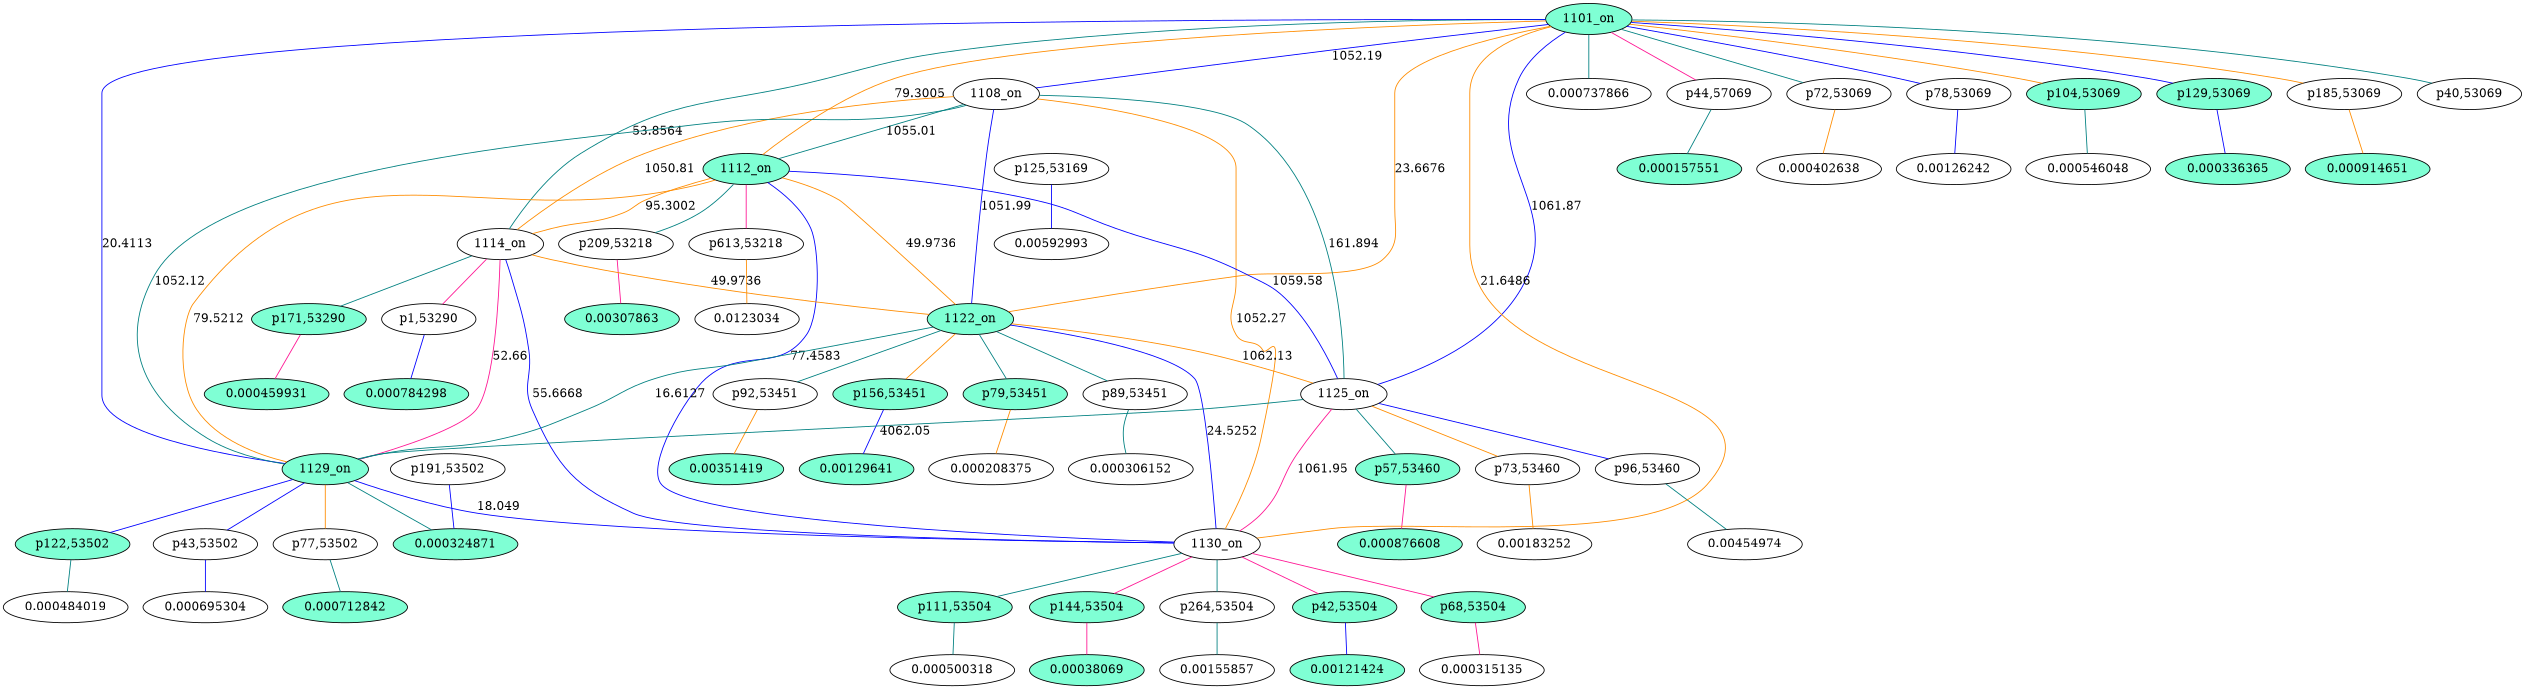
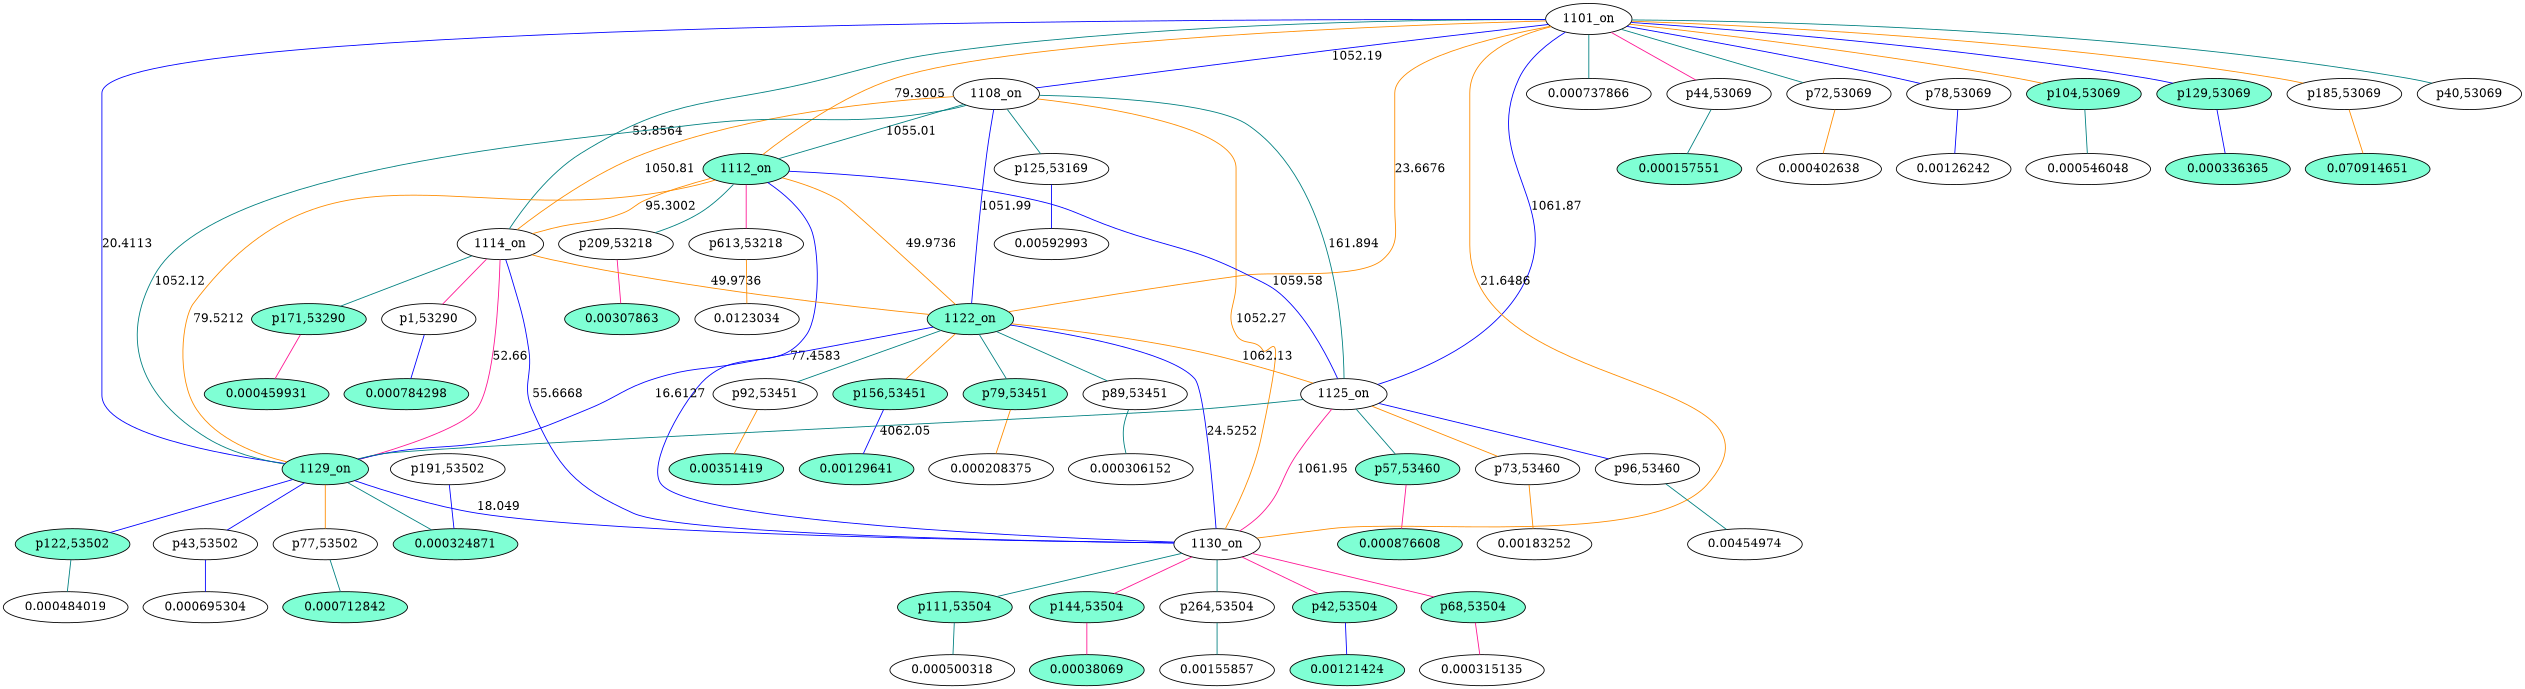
node "1101_on": fillcolor aquamarine -> white
node "p44,57069": label "p44,57069" -> "p44,53069"
edge "1108_on" -- "p125,53169": added
node "0.000914651": label "0.000914651" -> "0.070914651"
edge "1122_on" -- "1129_on": color teal -> blue
